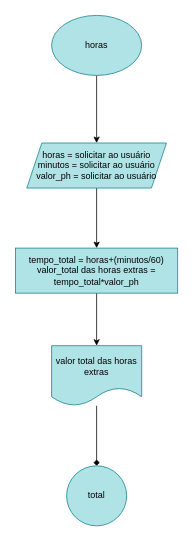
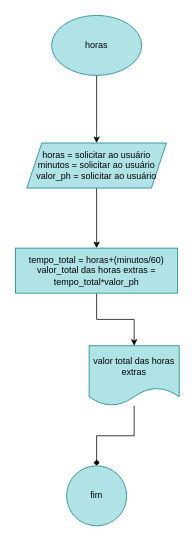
node "valor total das horas extras": moved (96, 375) -> (134, 375)
node "total": label "total" -> "fim"
